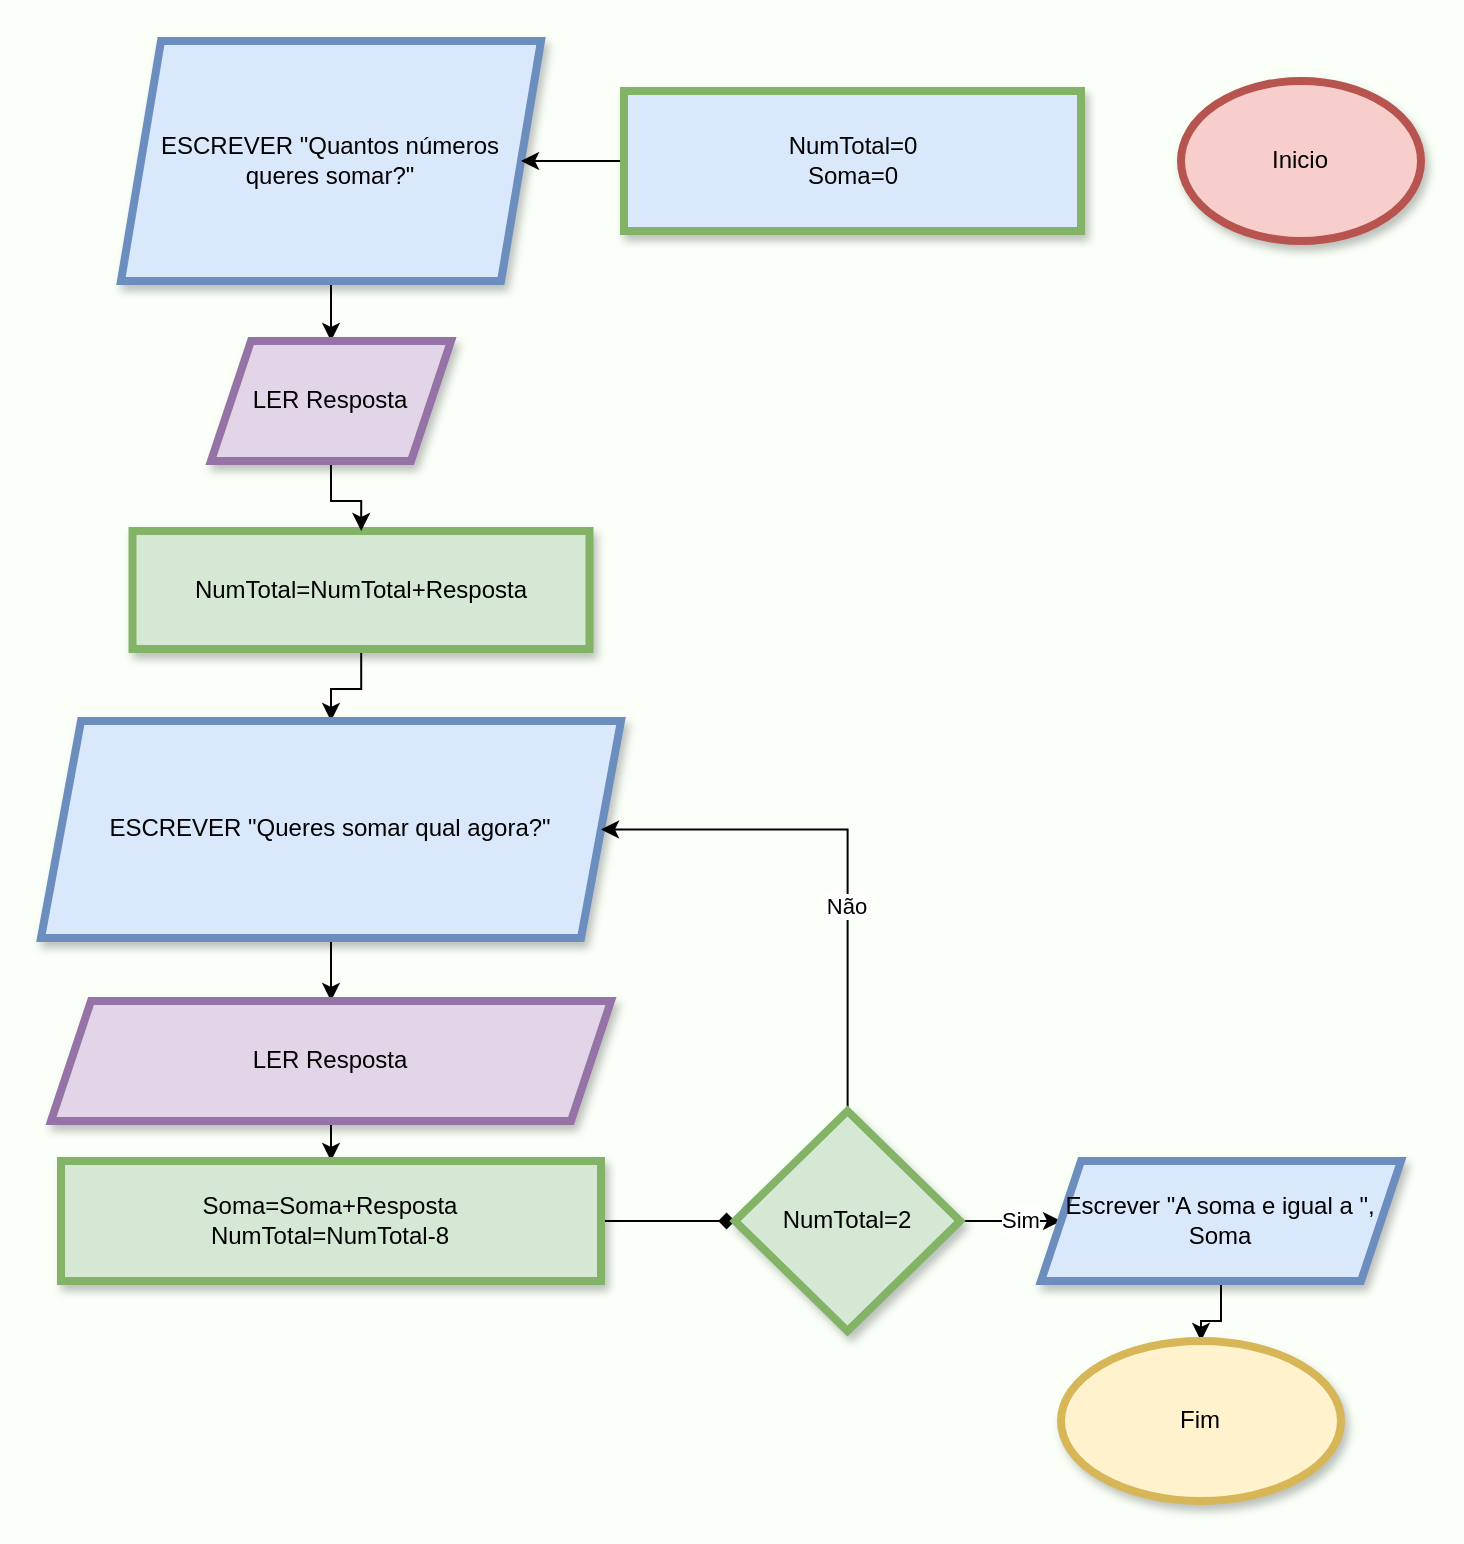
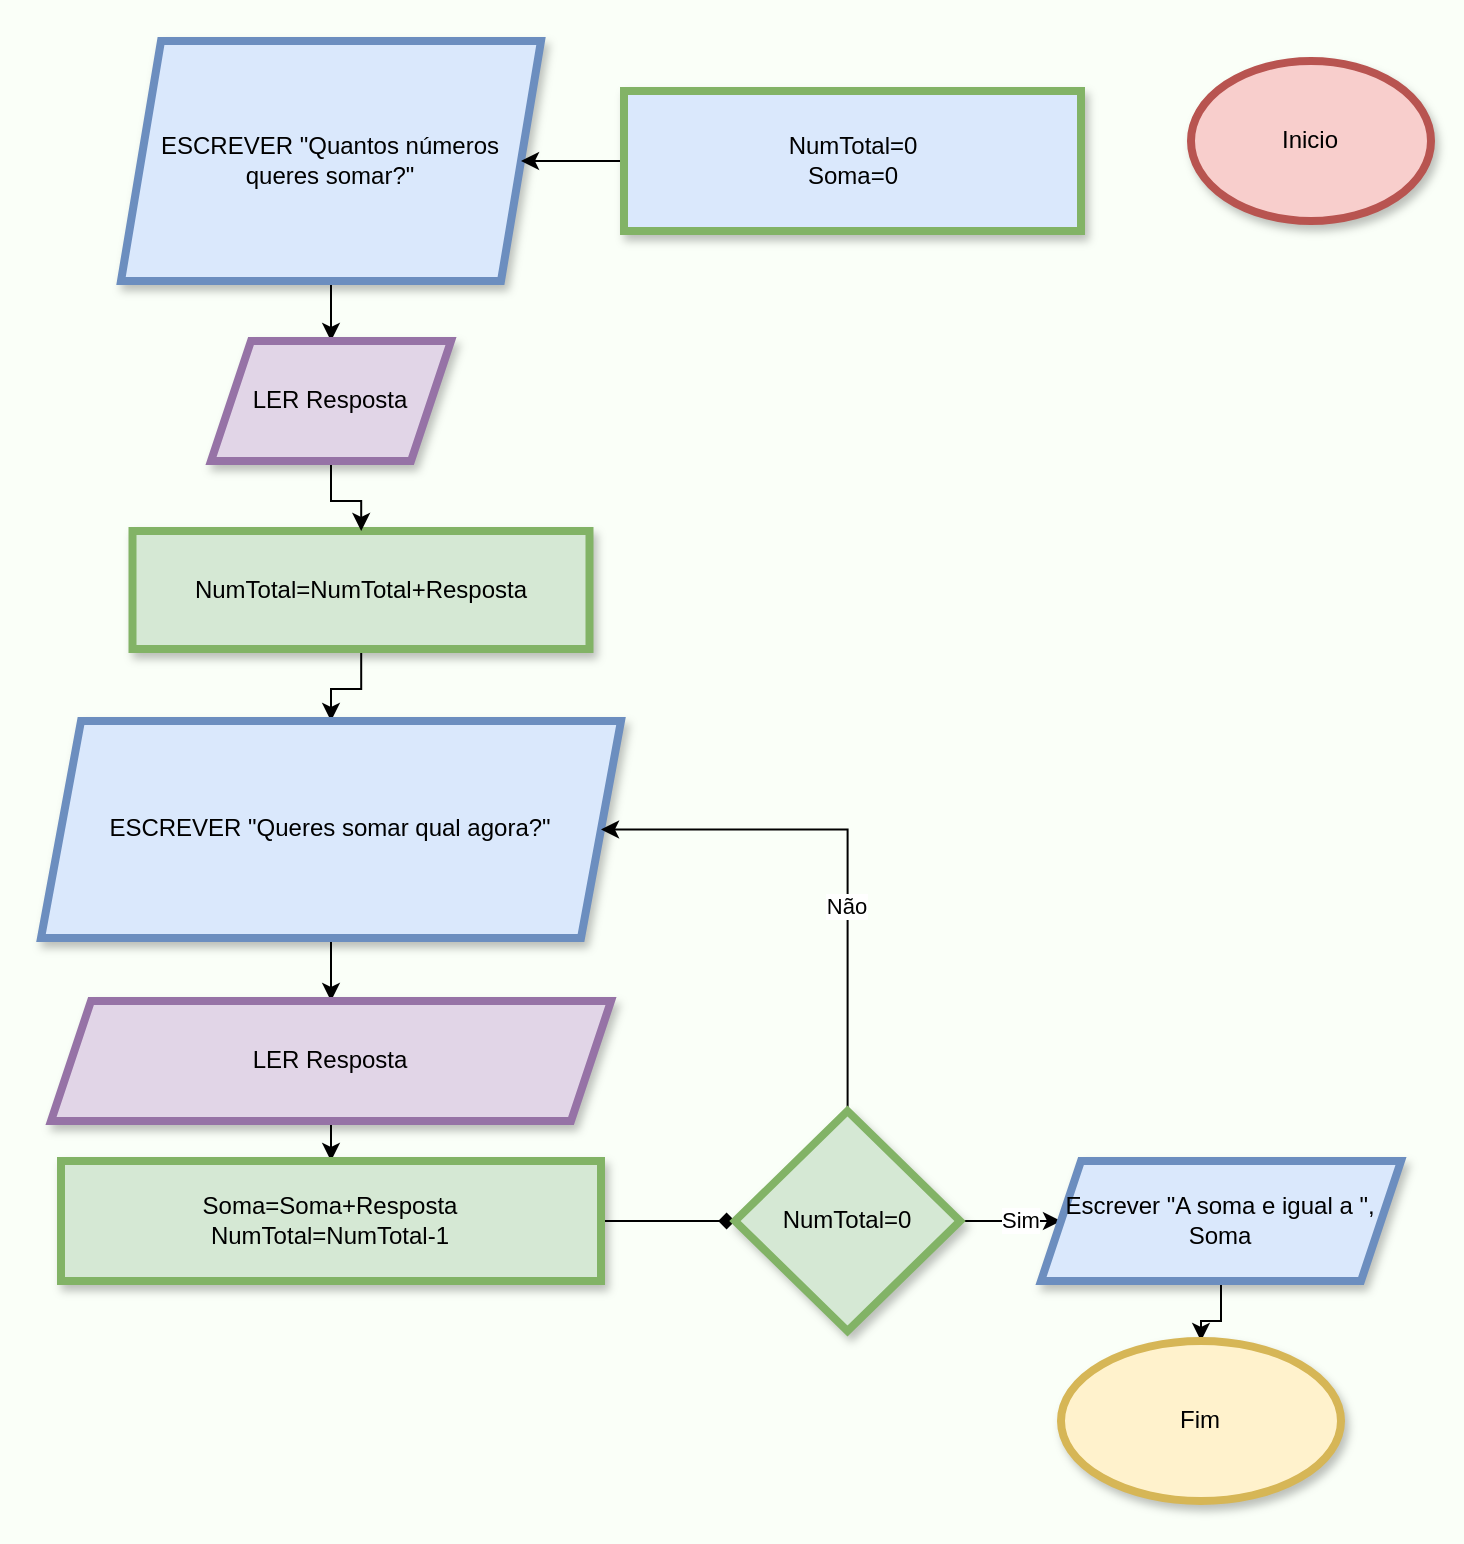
node "Inicio": moved (1301, 161) -> (1311, 141)
node "Soma=Soma+Resposta NumTotal=NumTotal-8": label "Soma=Soma+Resposta NumTotal=NumTotal-8" -> "Soma=Soma+Resposta NumTotal=NumTotal-1"
node "NumTotal=2": label "NumTotal=2" -> "NumTotal=0"
